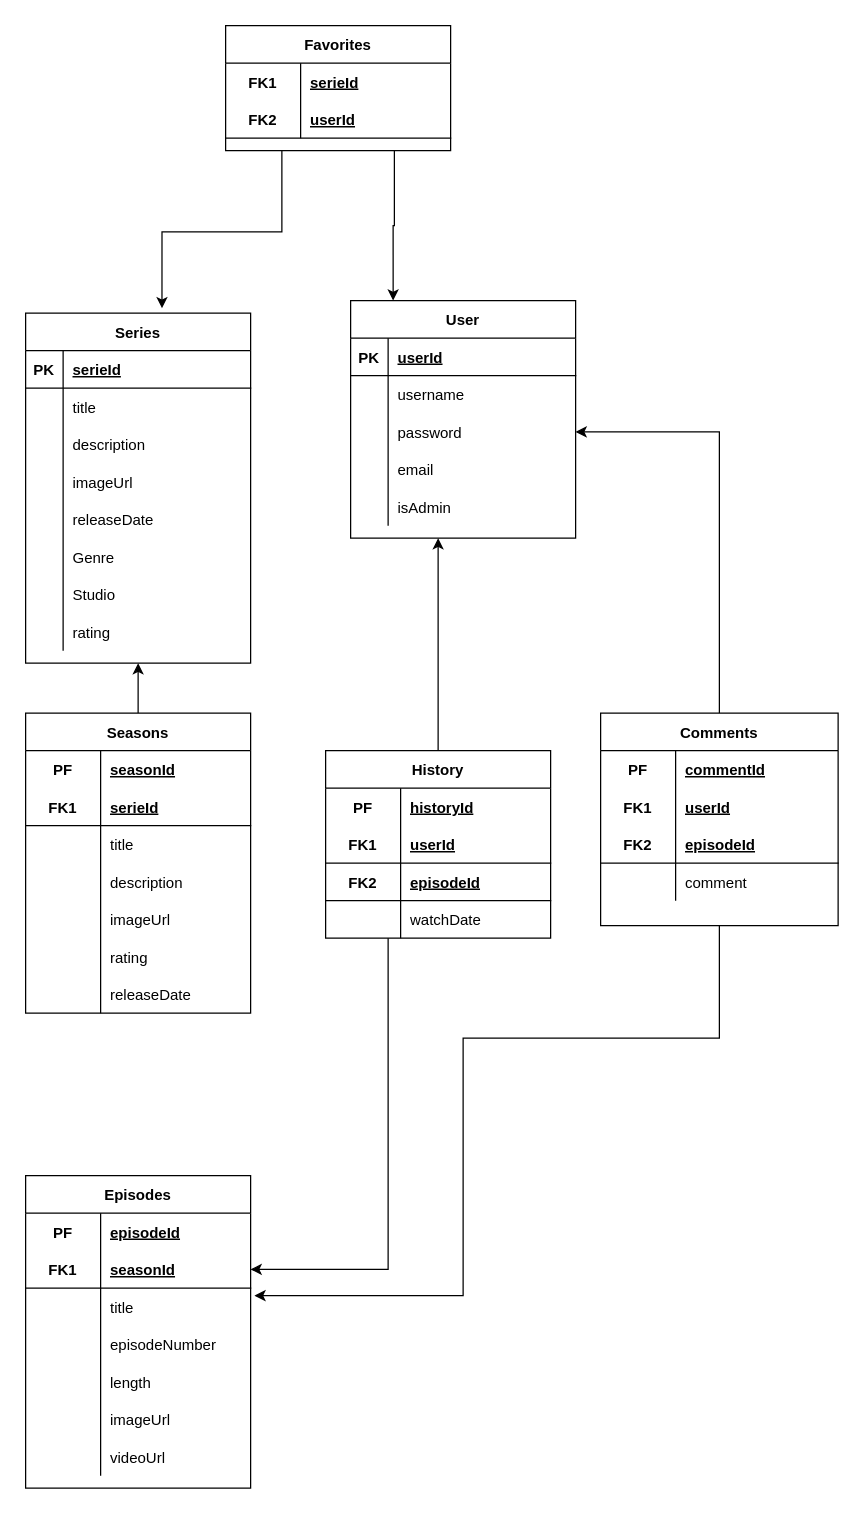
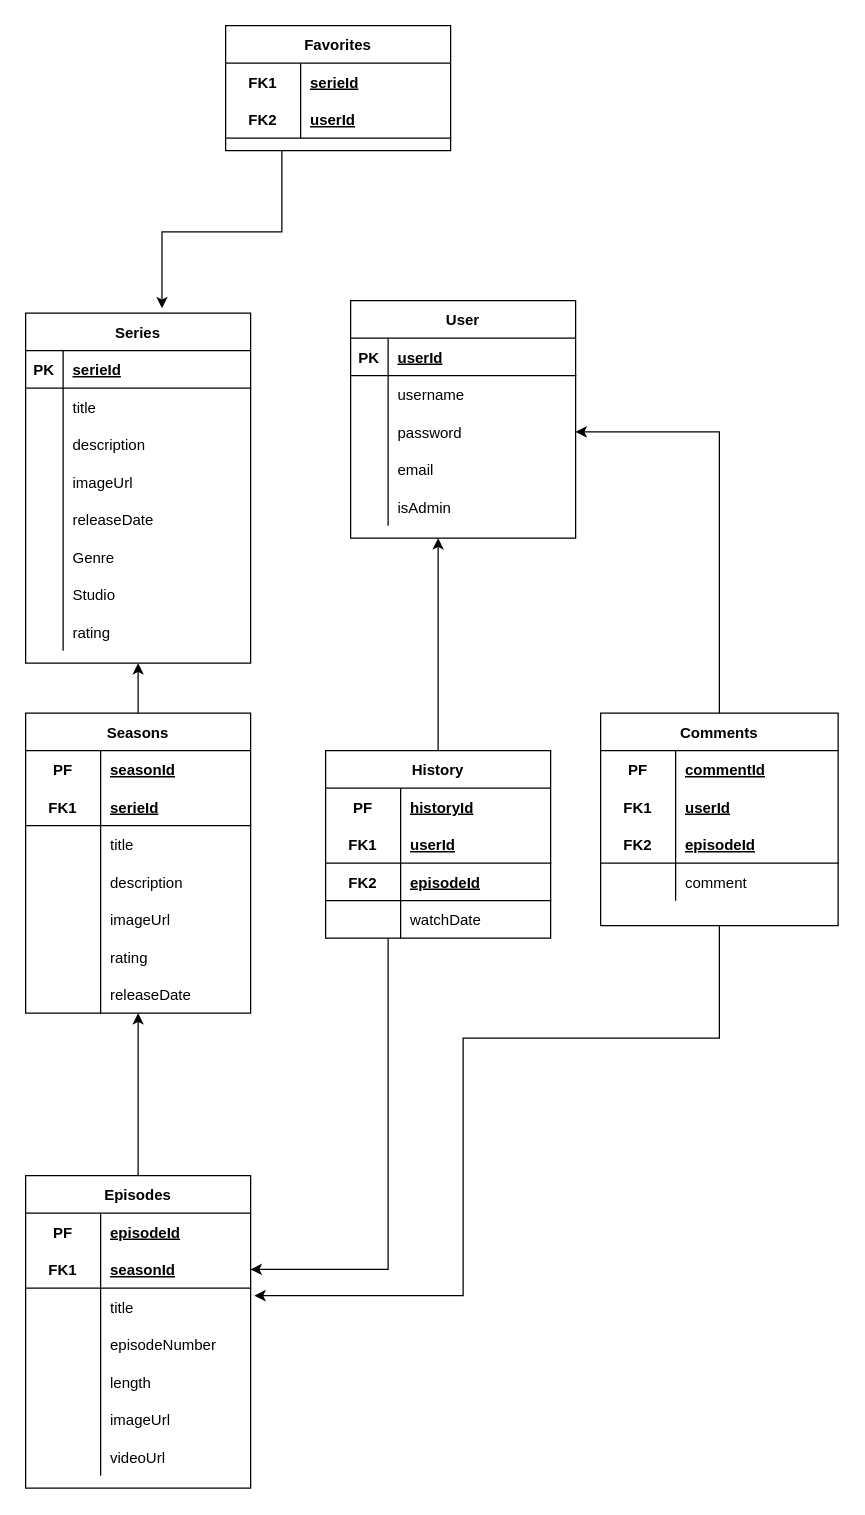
edge "Favorites" -> "User": removed
edge "Episodes" -> "Seasons": added
